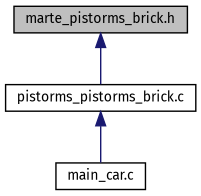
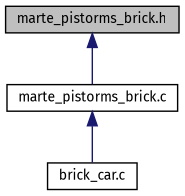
node "pistorms_pistorms_brick.c": label "pistorms_pistorms_brick.c" -> "marte_pistorms_brick.c"
node "main_car.c": label "main_car.c" -> "brick_car.c"
